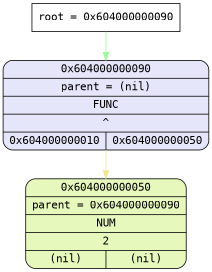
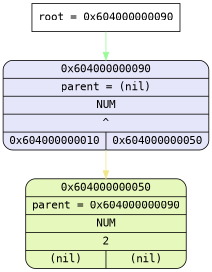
node "0x604000000090": text "FUNC" -> "NUM"
